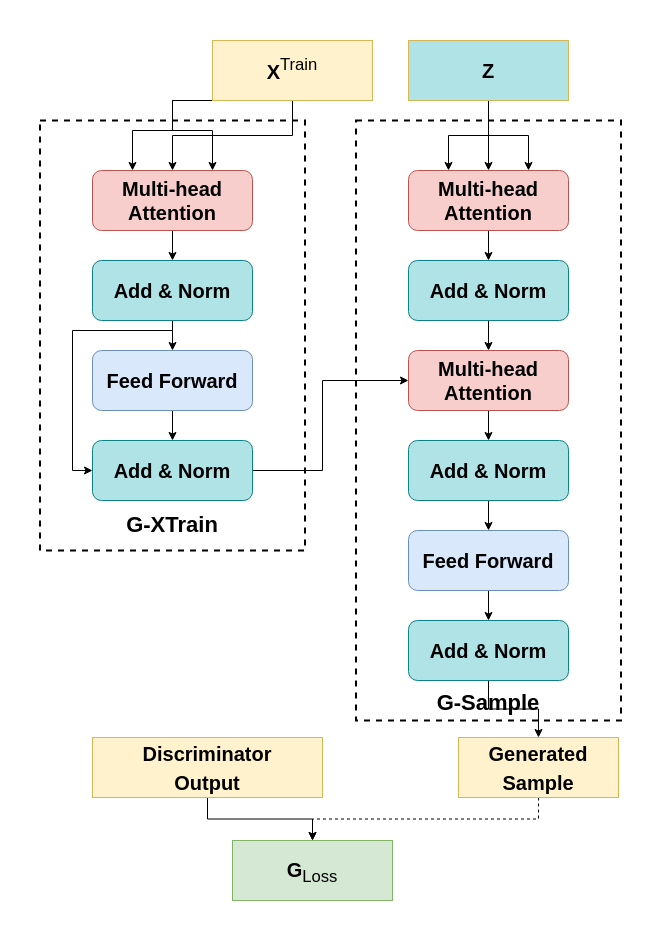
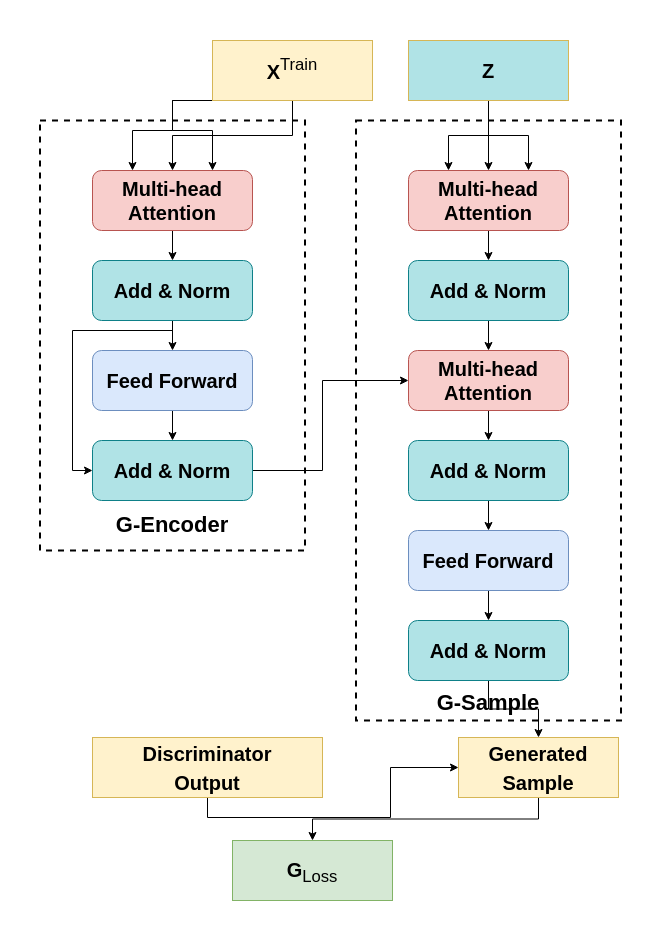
node "G-XTrain": label "G-XTrain" -> "G-Encoder"
edge "Discriminator Output" -> "GLoss": now "Discriminator Output" -> "Generated Sample"
edge "Generated Sample" -> "GLoss": style dashed -> solid
